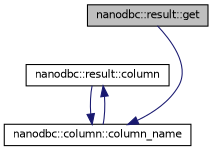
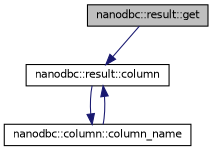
edge "nanodbc::result::get" -> "nanodbc::column::column_name": now "nanodbc::result::get" -> "nanodbc::result::column"
